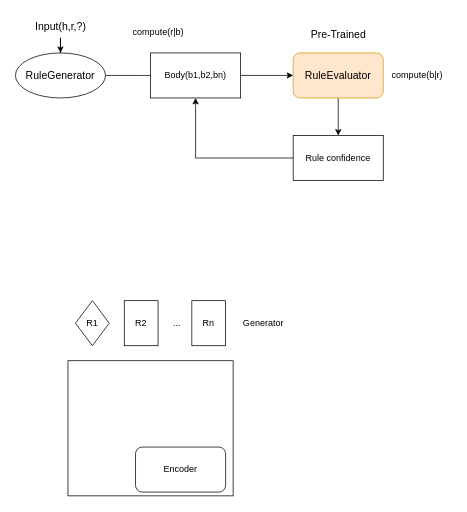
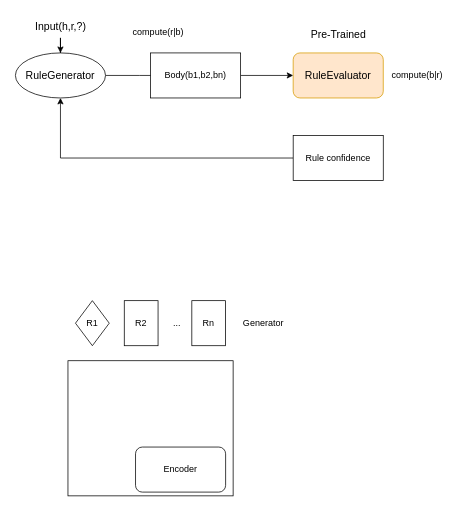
edge "RuleEvaluator" -> "Rule confidence": removed
edge "Rule confidence" -> "Body(b1,b2,bn)": now "Rule confidence" -> "RuleGenerator"
